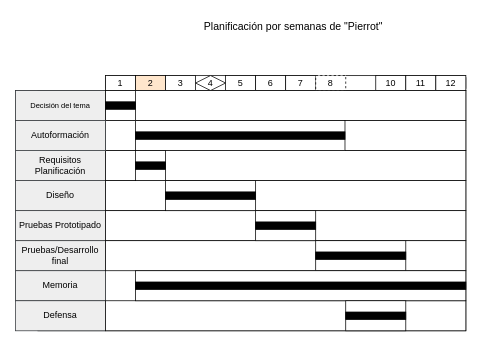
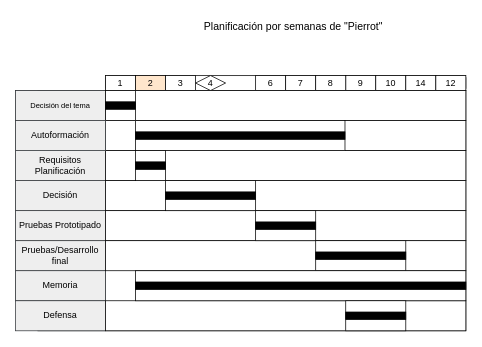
node "5": removed
node "8": style dashed -> solid
node "9": added
node "11": label "11" -> "14"
node "Diseño": label "Diseño" -> "Decisión"
